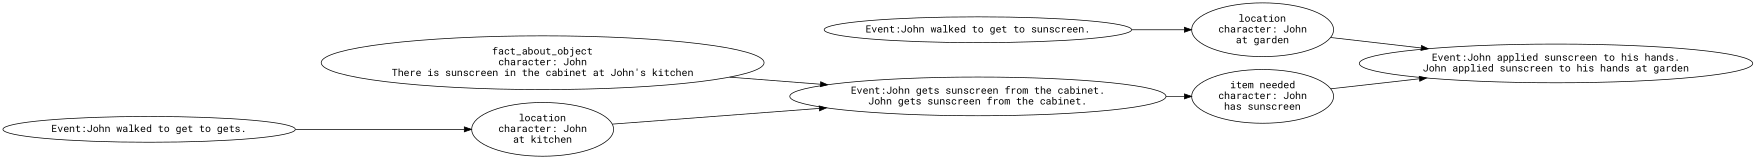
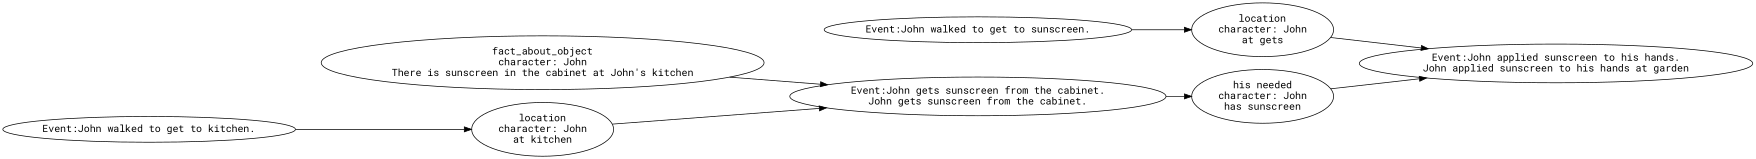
node "location character: John at garden": label "location character: John at garden" -> "location character: John at gets"
node "item needed character: John has sunscreen": label "item needed character: John has sunscreen" -> "his needed character: John has sunscreen"
node "Event:John walked to get to gets.": label "Event:John walked to get to gets." -> "Event:John walked to get to kitchen."
